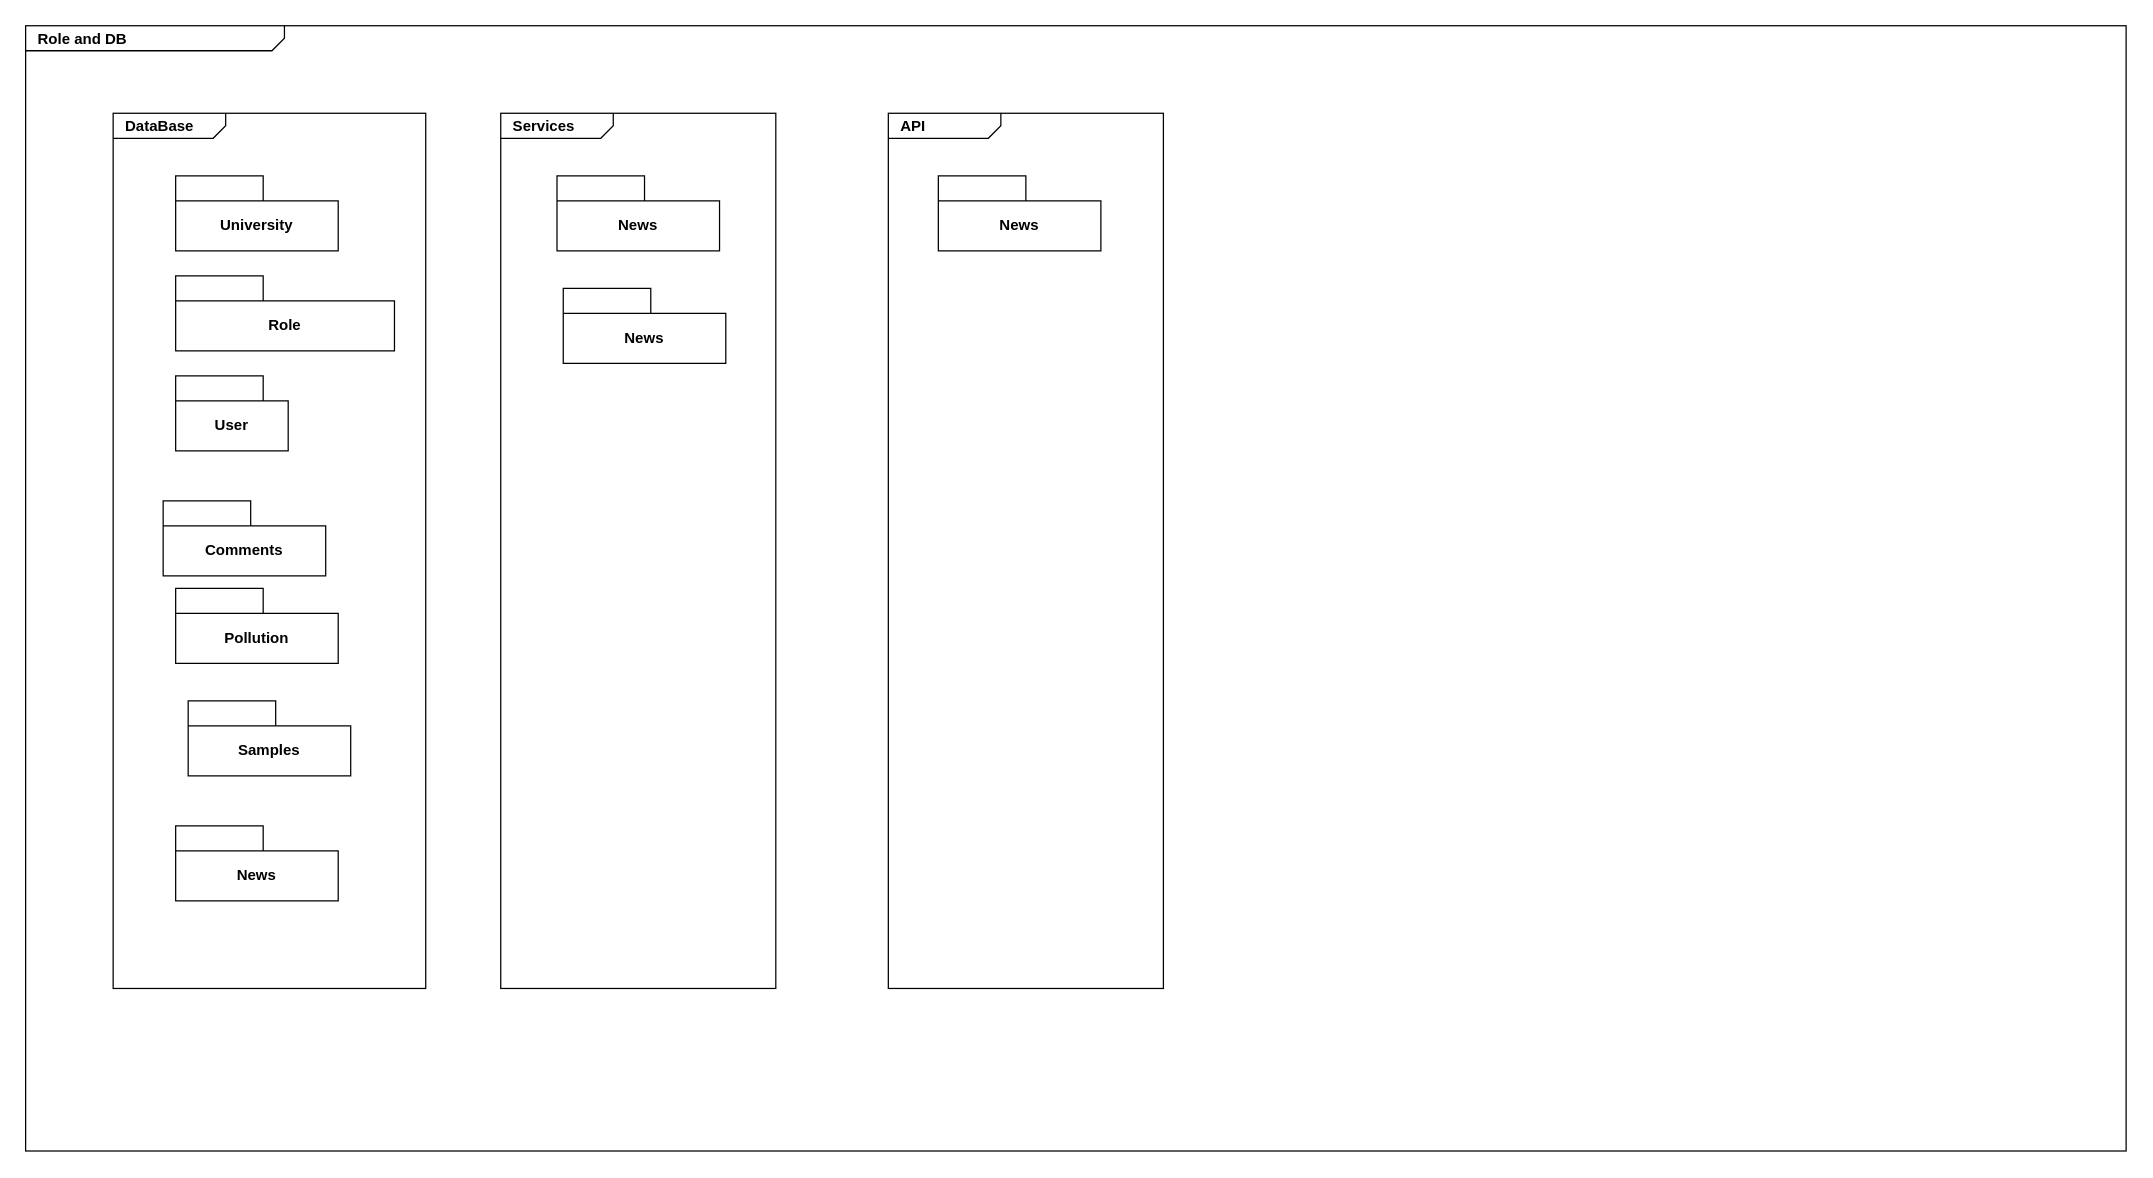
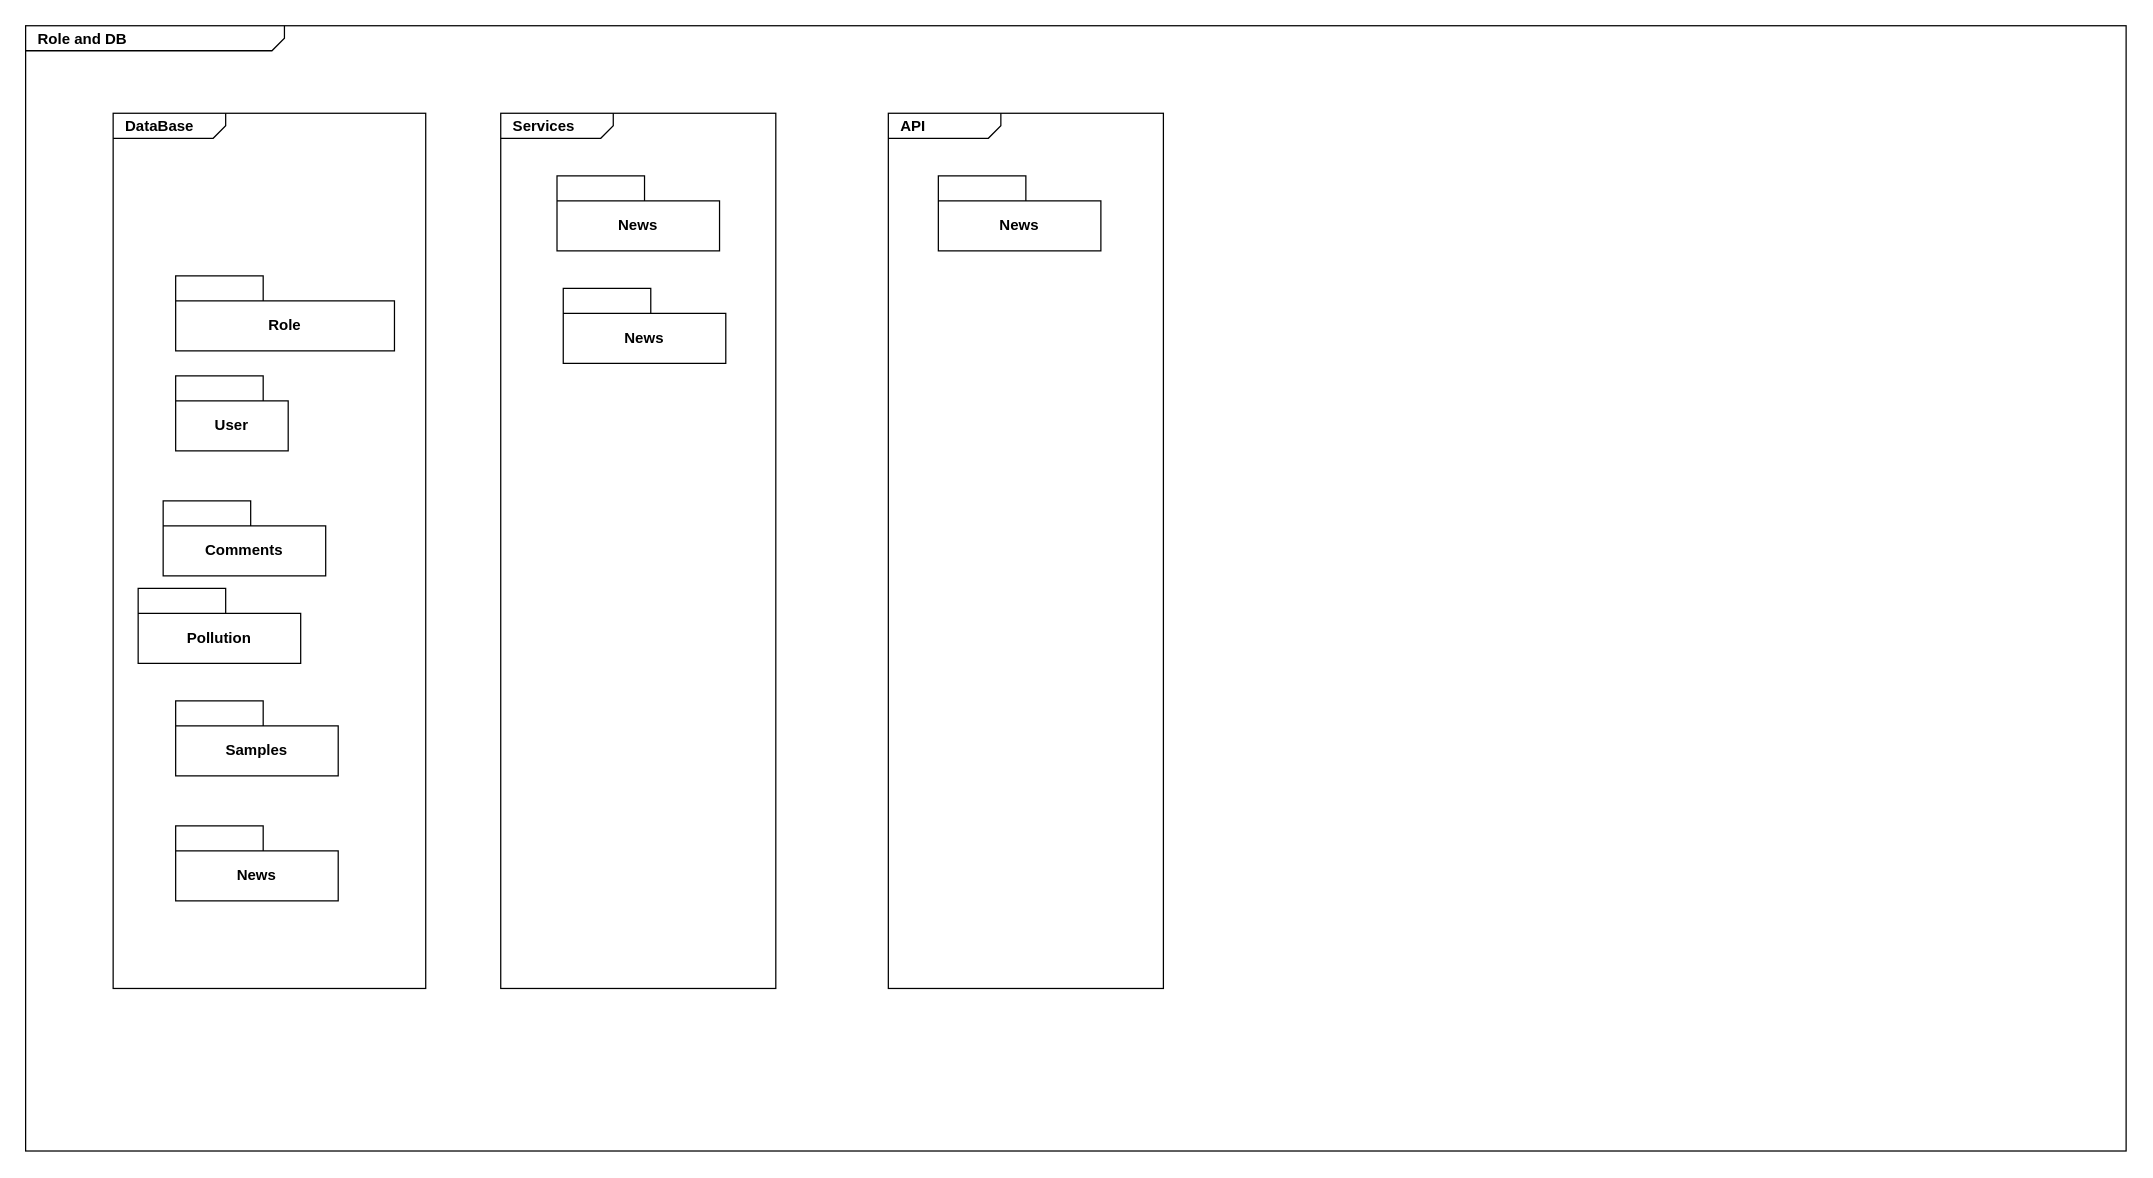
node "University": removed
node "Pollution": moved (257, 626) -> (219, 626)
node "Samples": moved (269, 738) -> (257, 738)
